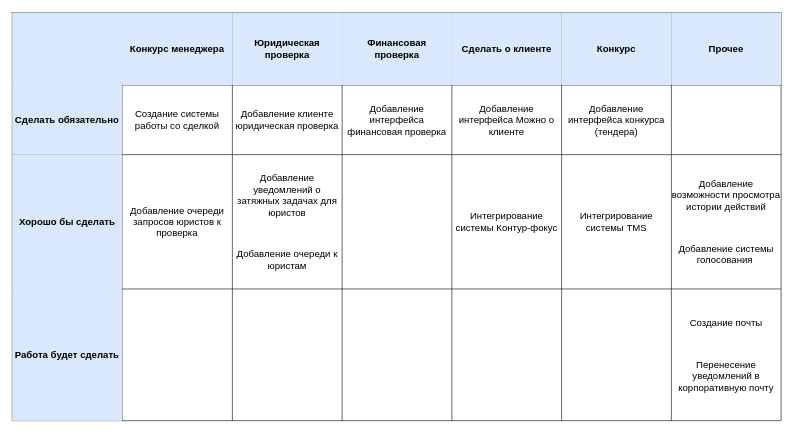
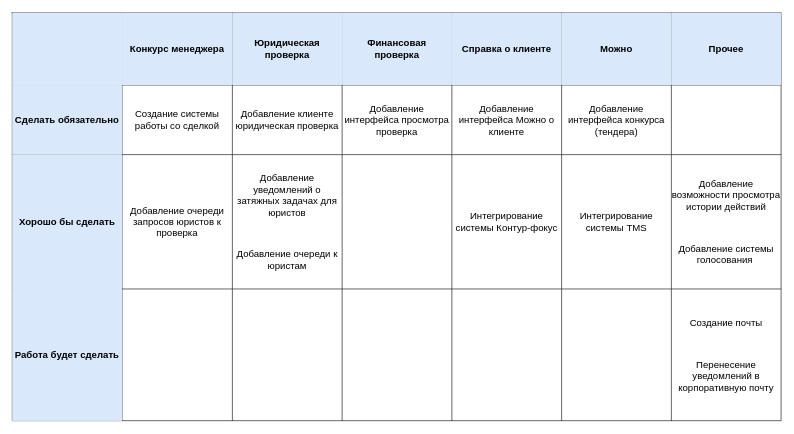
node "Сделать о клиенте": label "Сделать о клиенте" -> "Справка о клиенте"
node "Конкурс": label "Конкурс" -> "Можно"
node "Добавление интерфейса финансовая проверка": label "Добавление интерфейса финансовая проверка" -> "Добавление интерфейса просмотра проверка"
